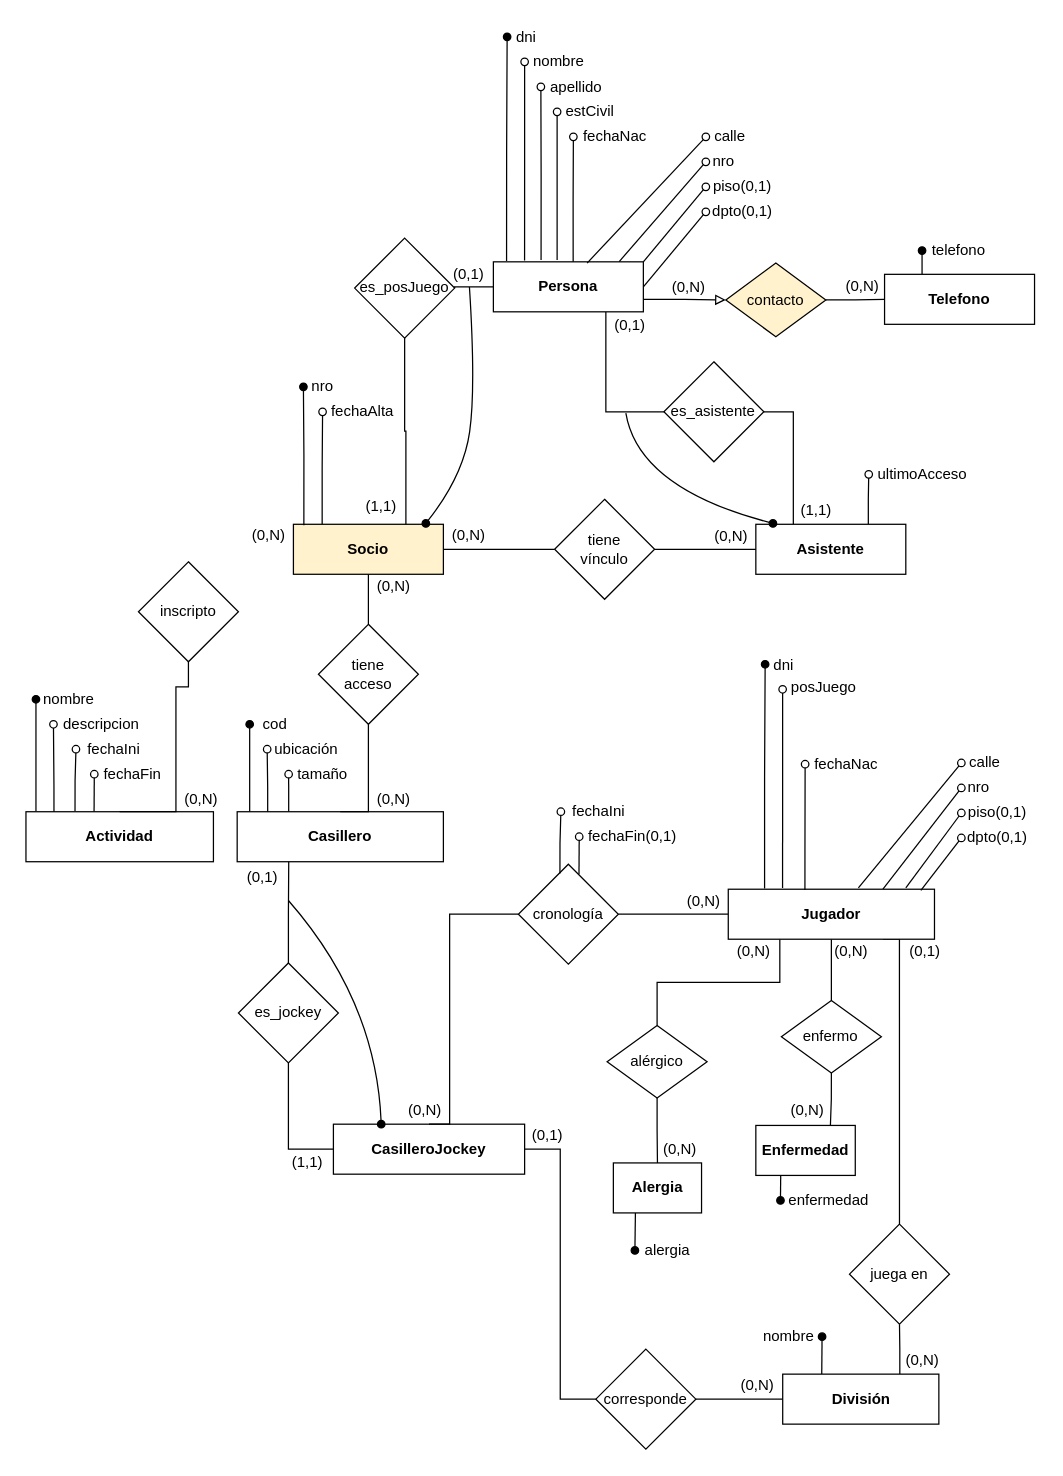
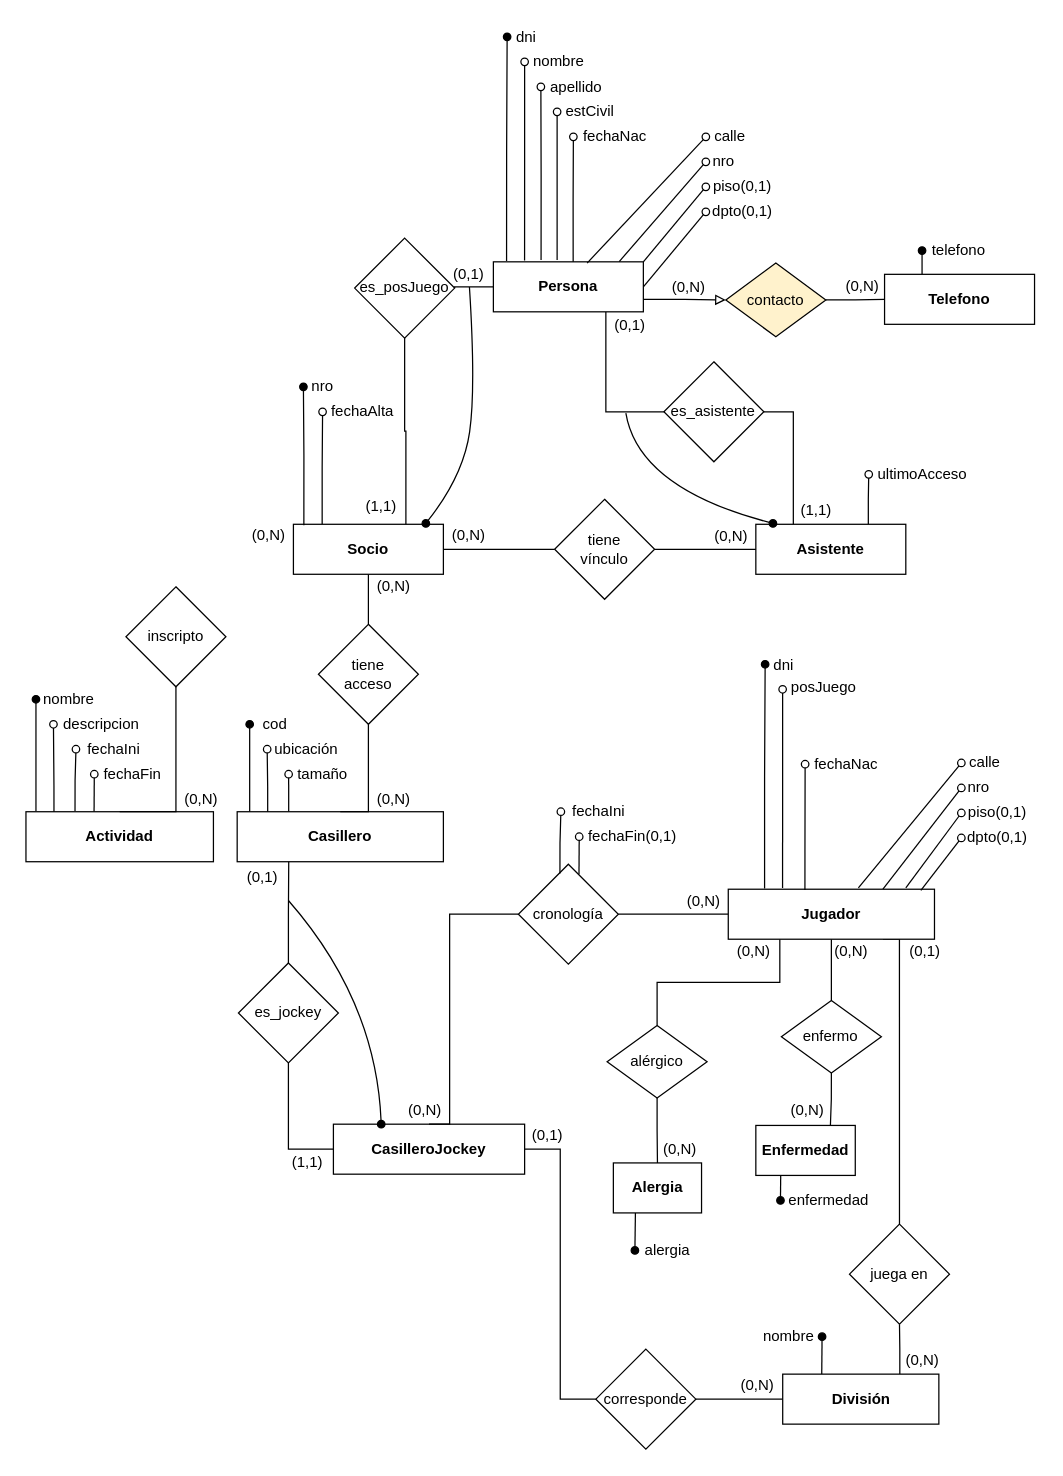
node "Socio": fillcolor #fff2cc -> #ffffff
node "inscripto": moved (188, 612) -> (176, 637)
